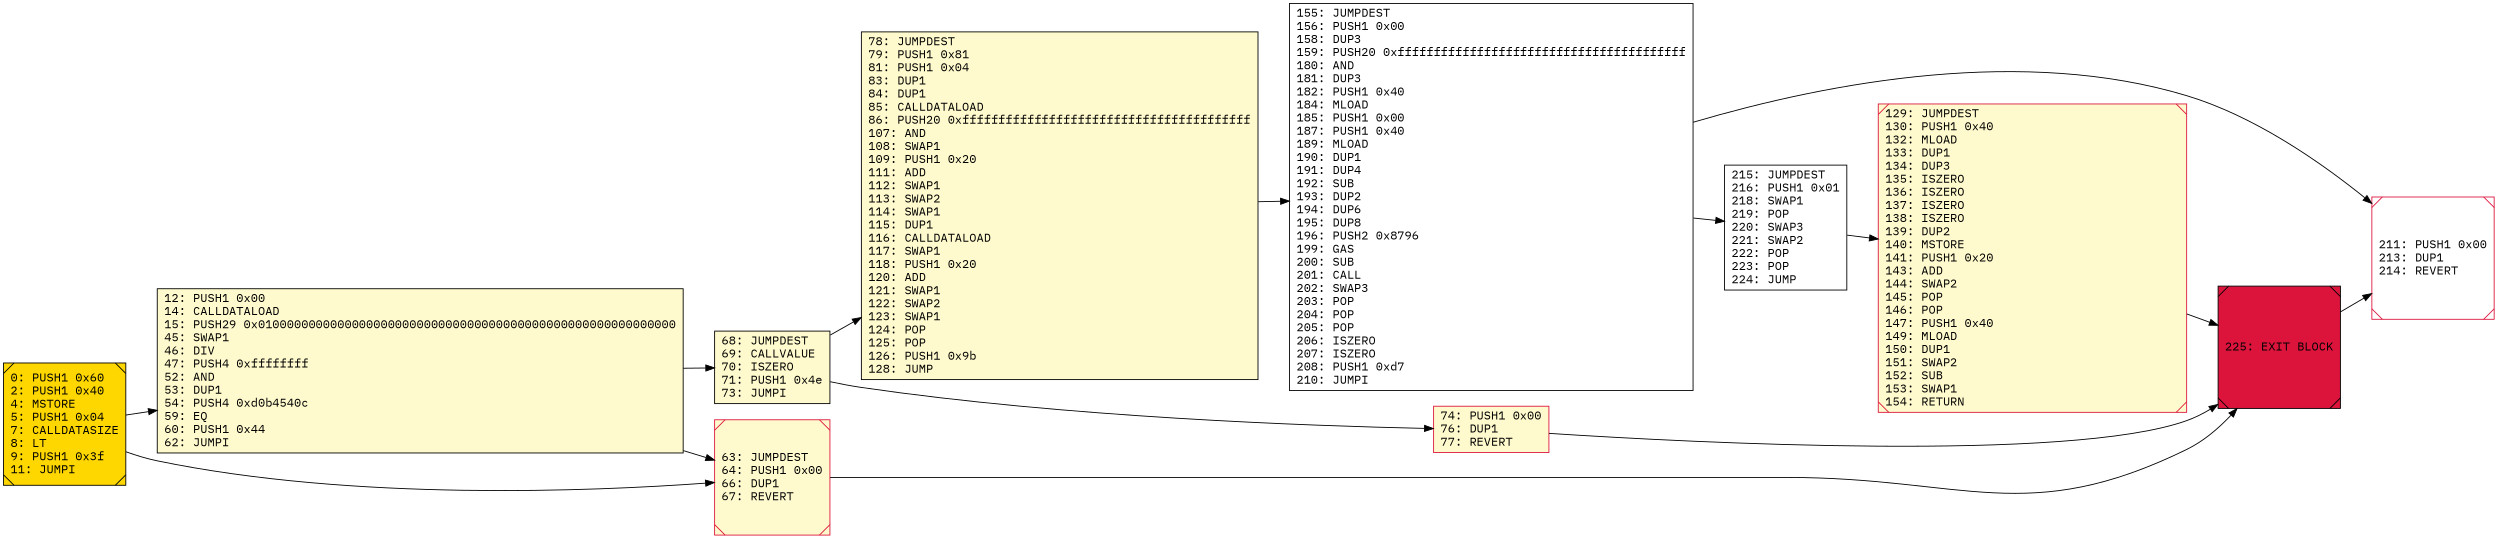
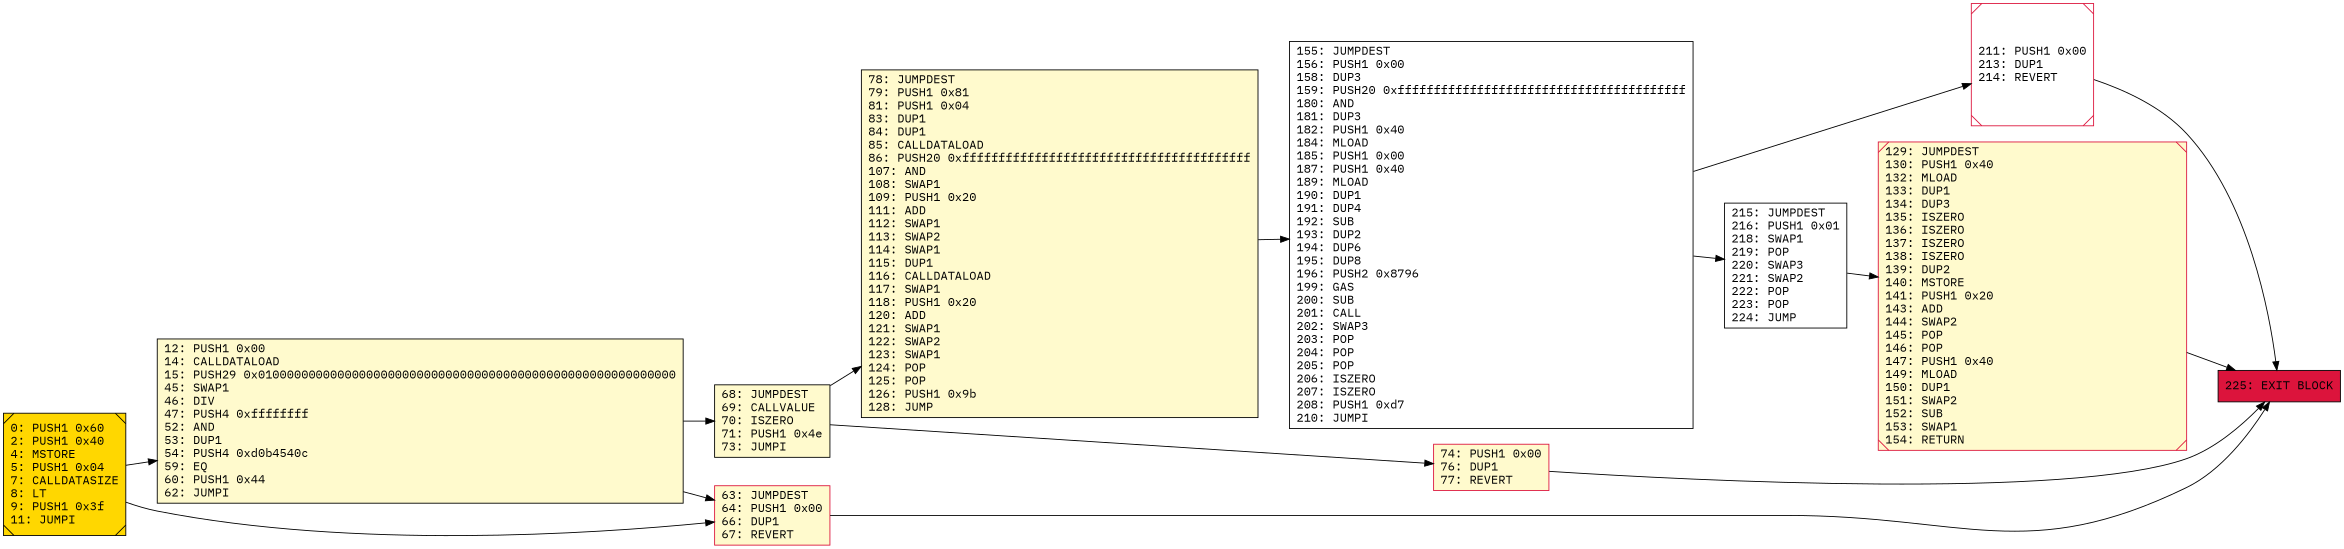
edge "225: EXIT BLOCK" -> "211: PUSH1 0x00 213: DUP1 214: REVERT": reversed
node "225: EXIT BLOCK": shape Msquare -> box
node "63: JUMPDEST 64: PUSH1 0x00 66: DUP1 67: REVERT": shape Msquare -> box
